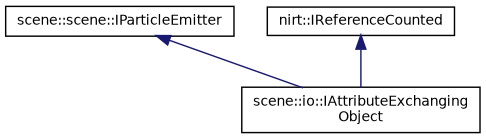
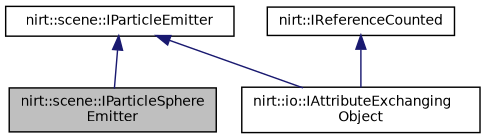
node "scene::scene::IParticleEmitter": label "scene::scene::IParticleEmitter" -> "nirt::scene::IParticleEmitter"
node "nirt::scene::IParticleSphere Emitter": added
node "scene::io::IAttributeExchanging Object": label "scene::io::IAttributeExchanging Object" -> "nirt::io::IAttributeExchanging Object"
